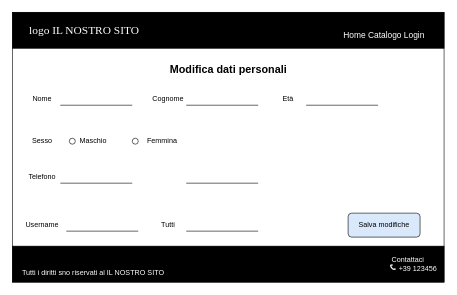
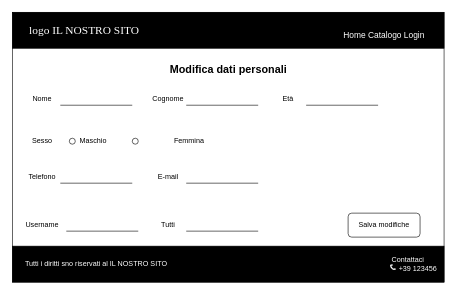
node "Femmina": moved (162, 141) -> (189, 141)
node "E-mail": added
node "Salva modifiche": fillcolor #dae8fc -> #ffffff
node "Tutti i diritti sno riservati al IL NOSTRO SITO": moved (93, 273) -> (96, 264)
